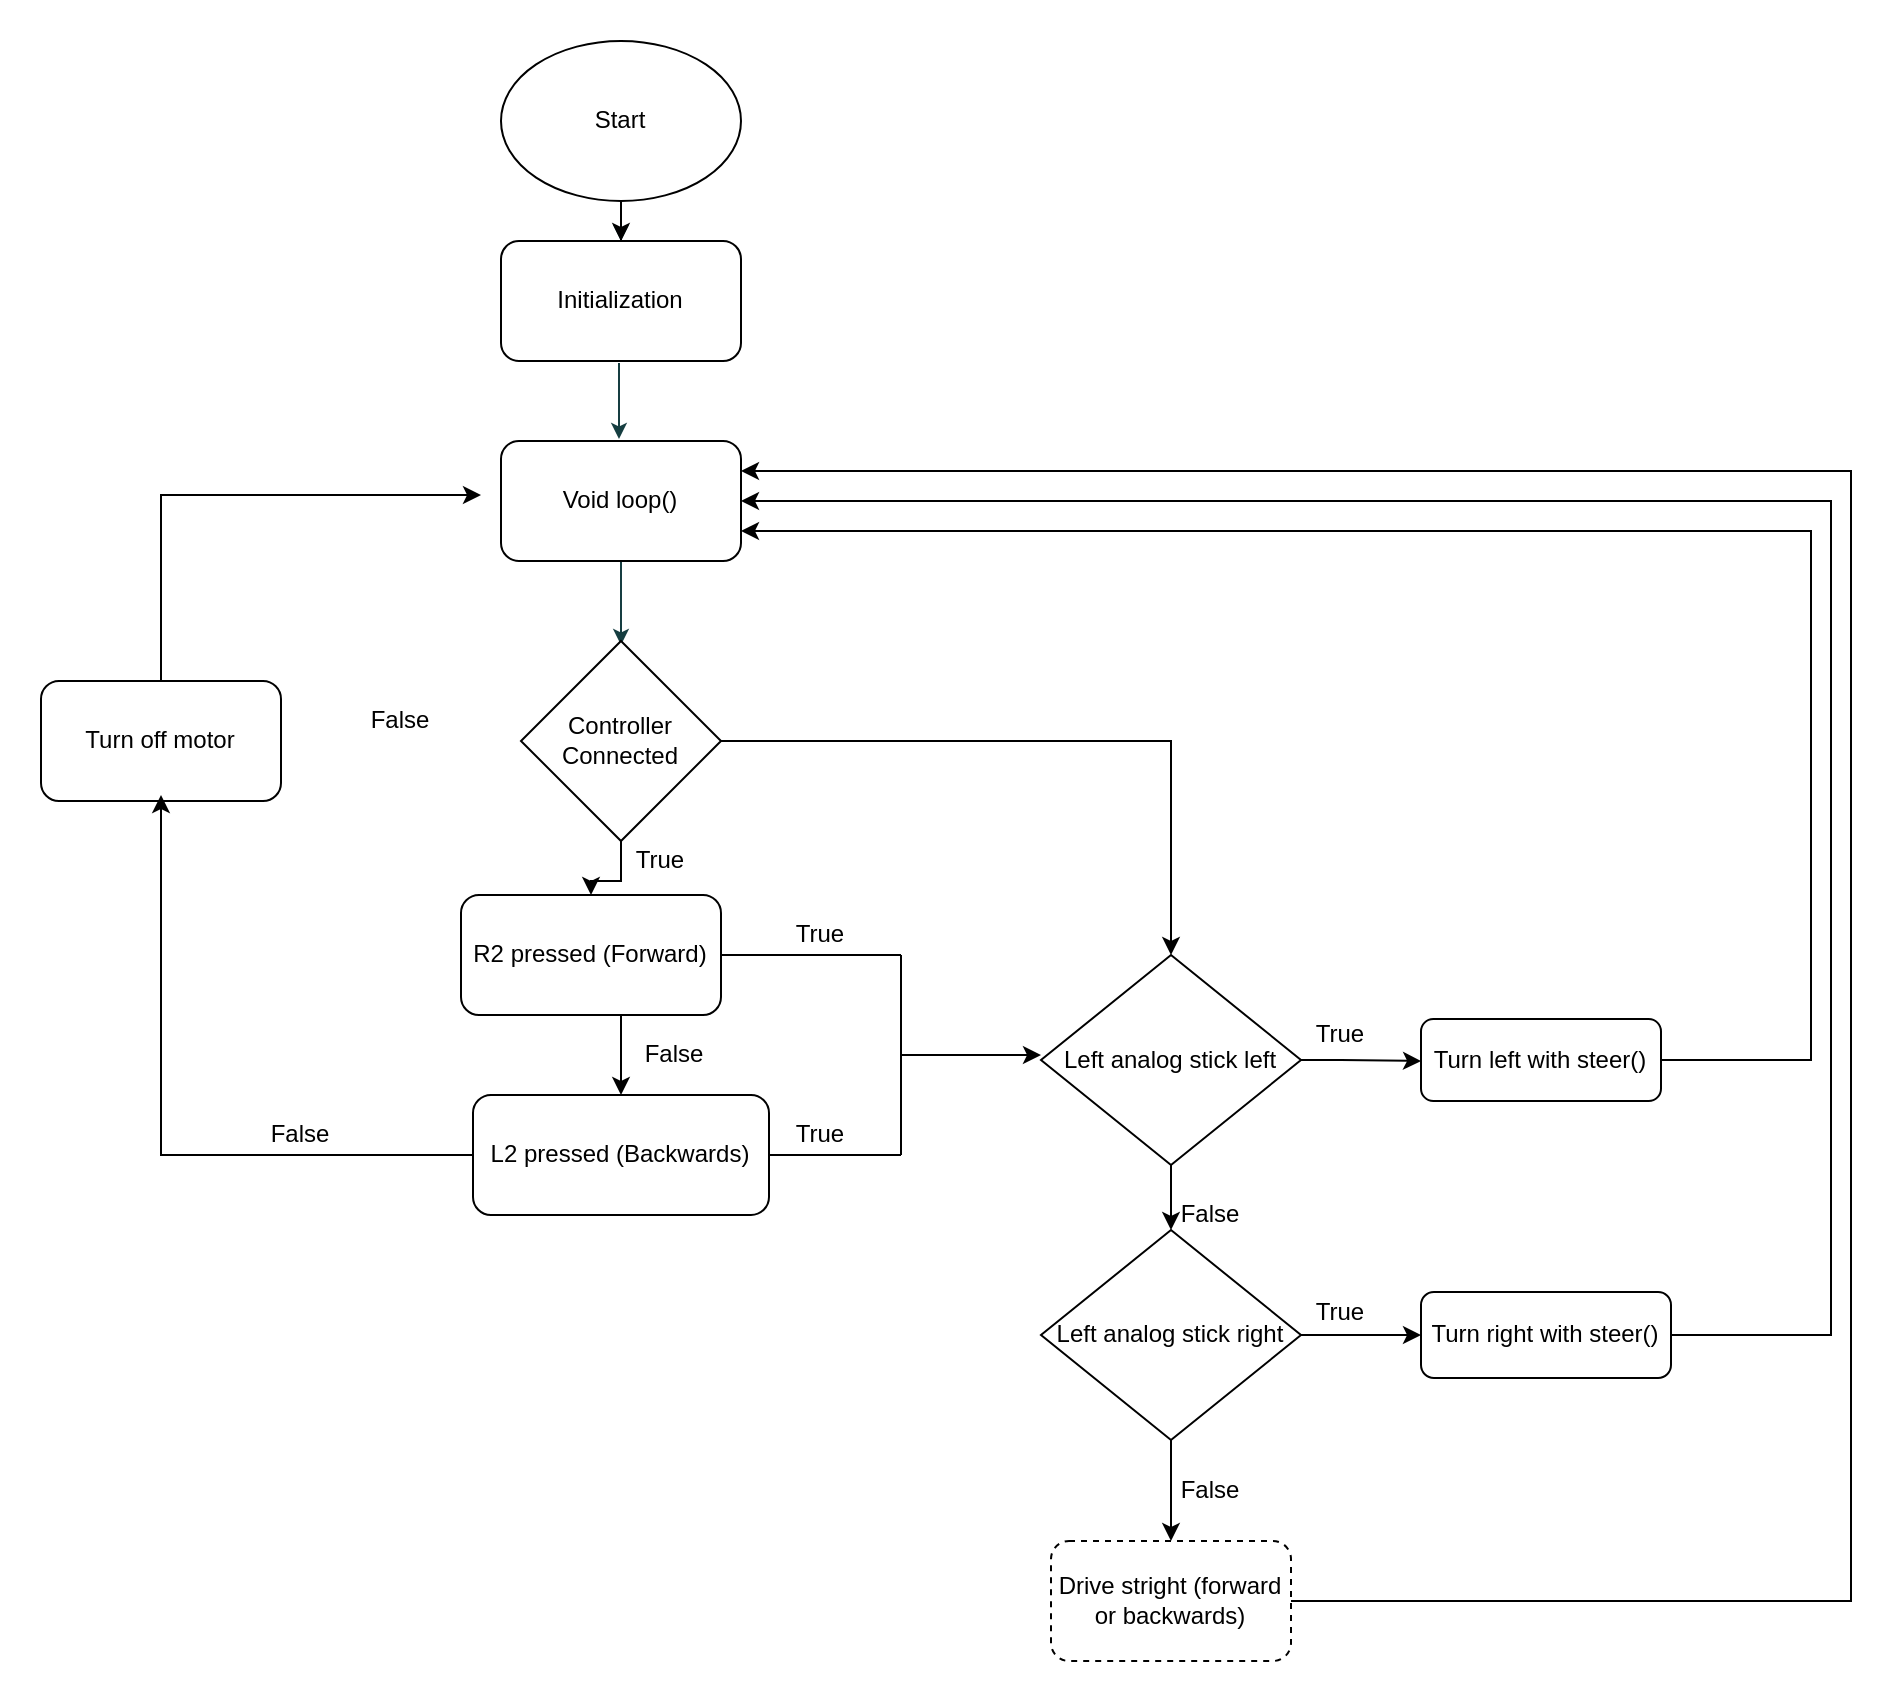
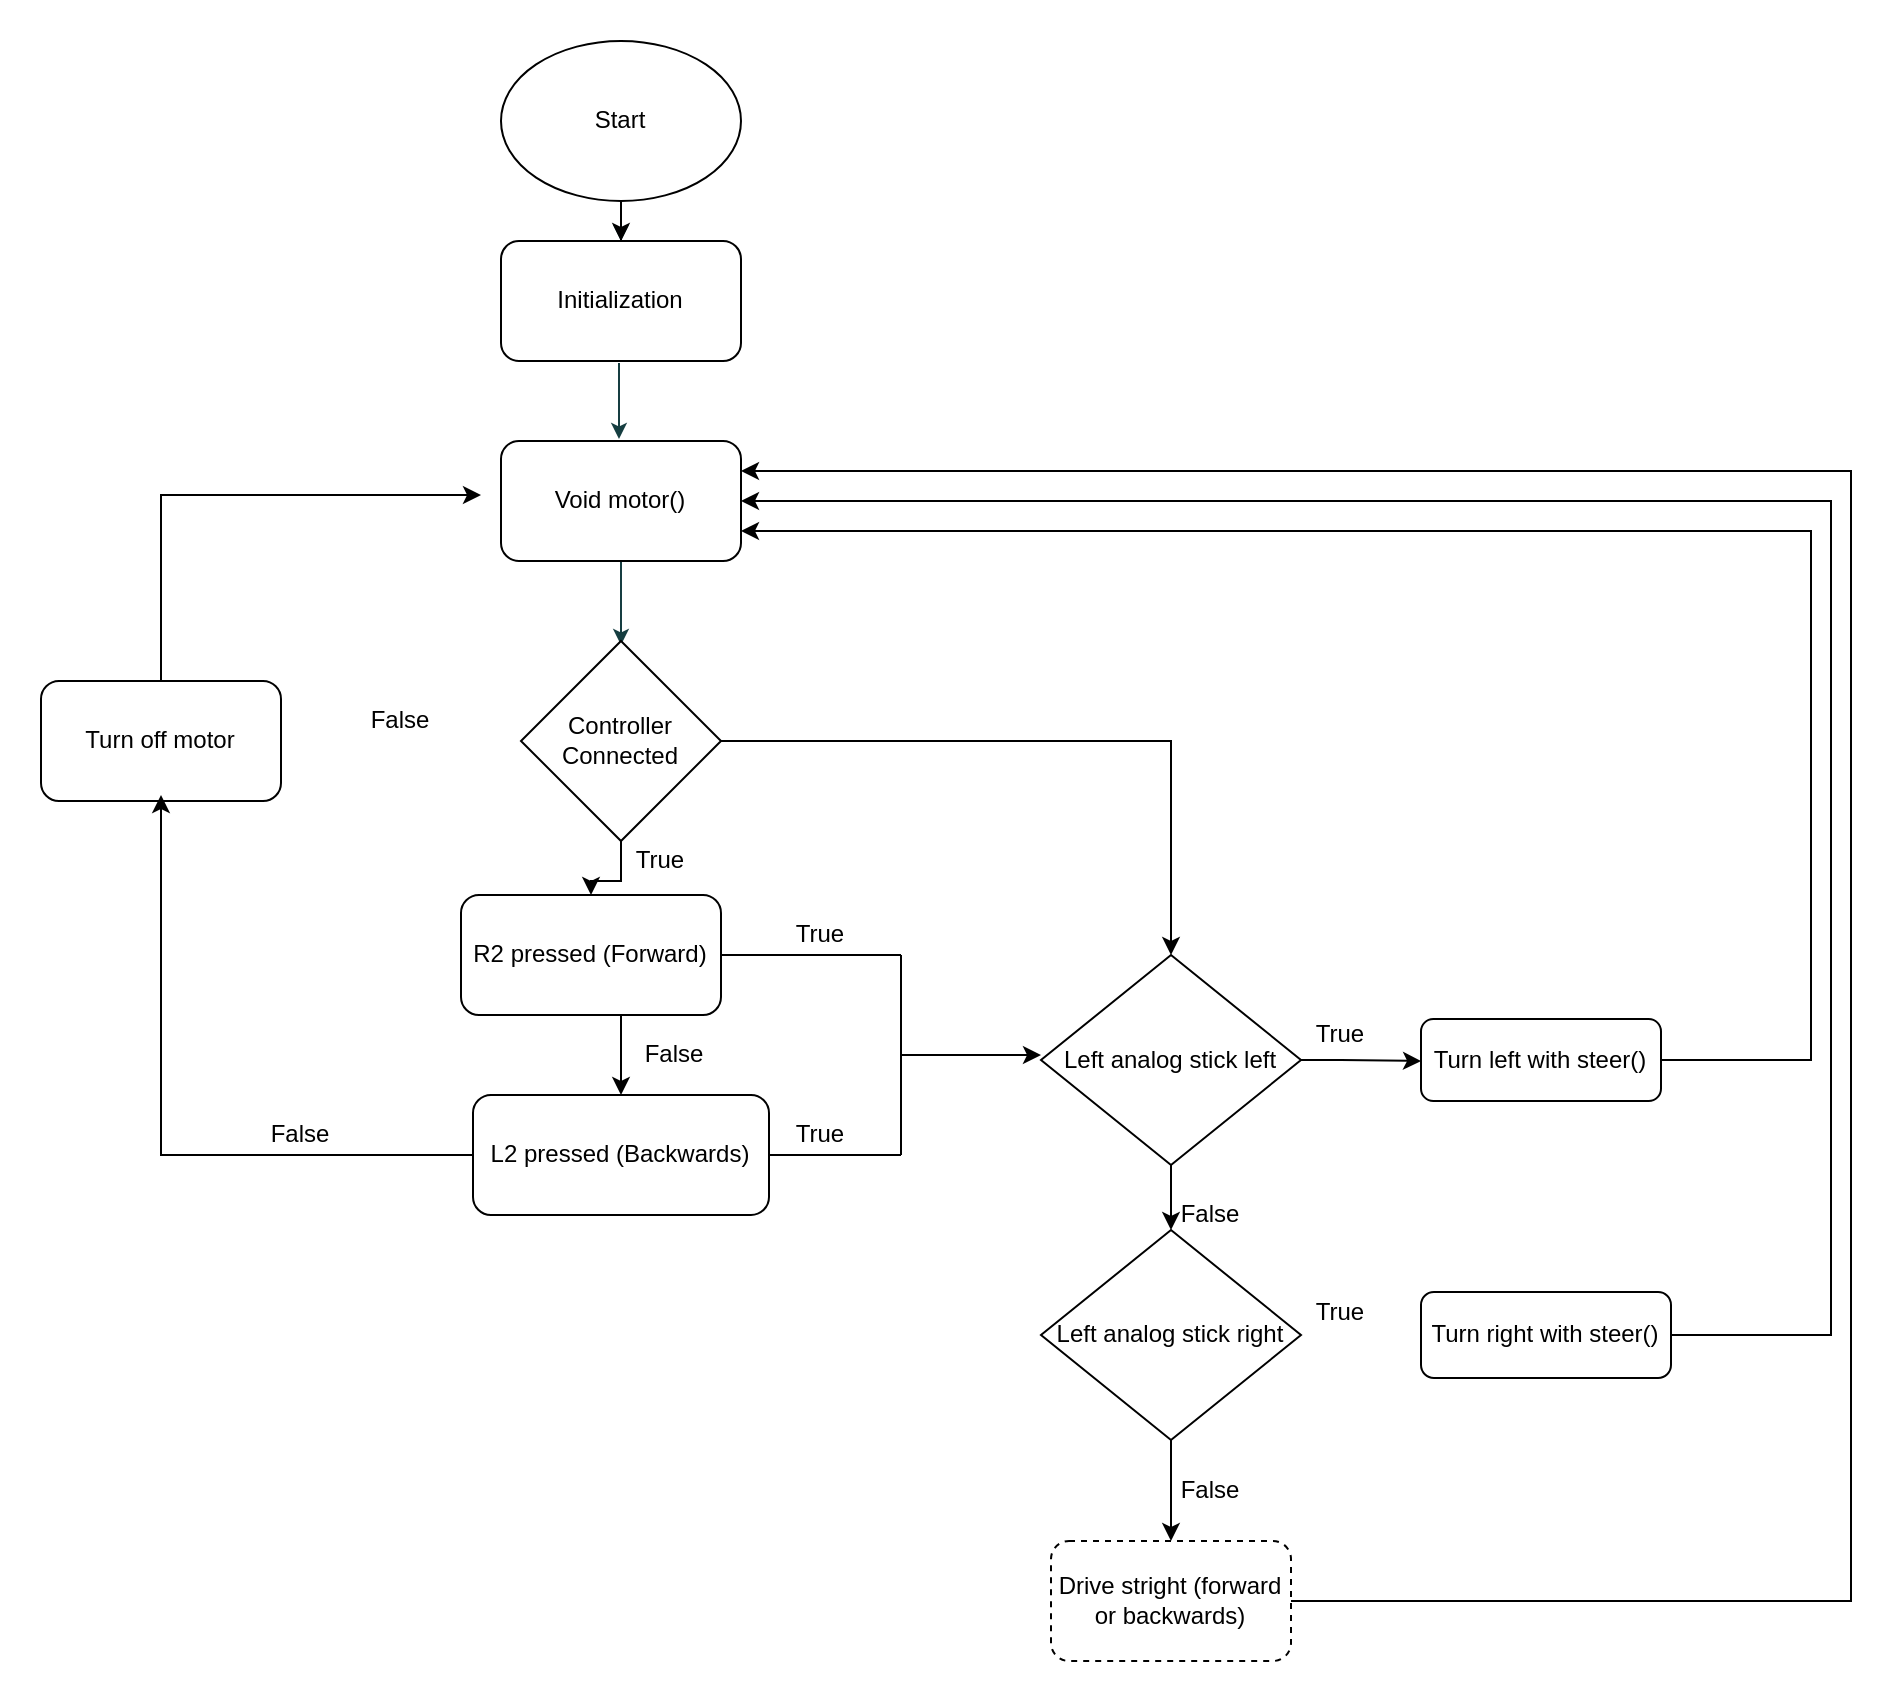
node "Void loop()": label "Void loop()" -> "Void motor()"
edge "Left analog stick right" -> "Turn right with steer()": removed
